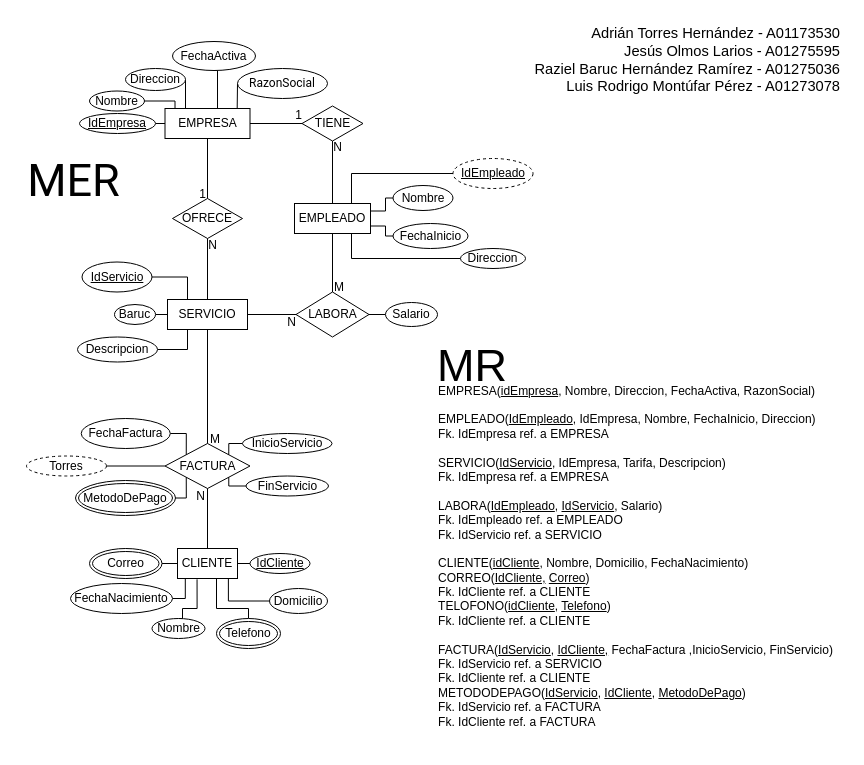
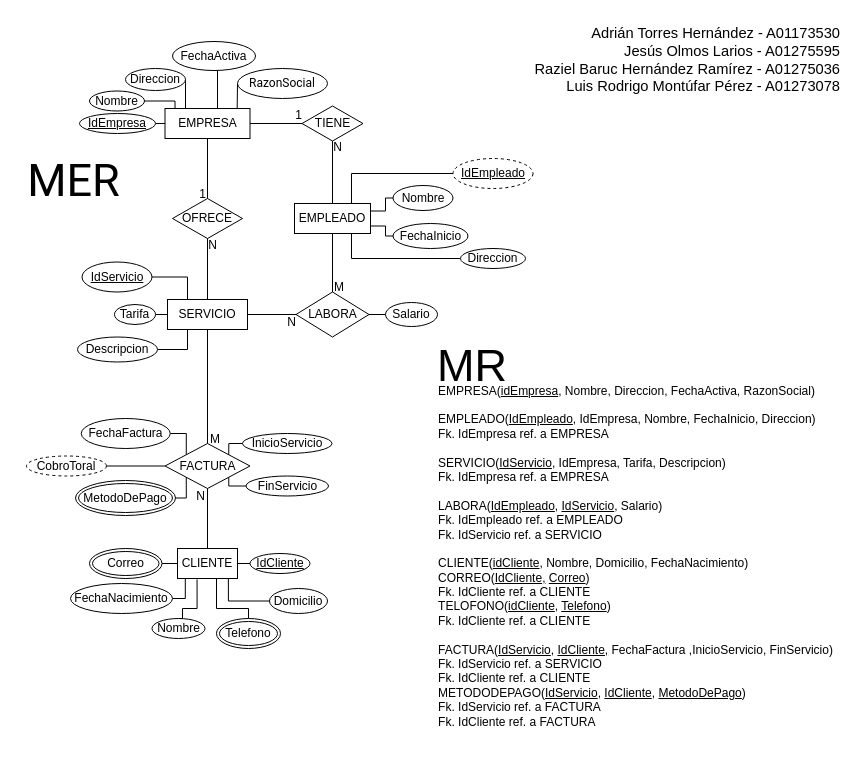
node "Baruc": label "Baruc" -> "Tarifa"
node "Torres": label "Torres" -> "CobroToral"
